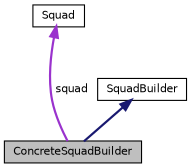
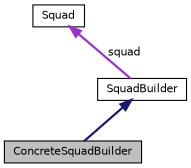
edge "ConcreteSquadBuilder" -> "Squad": now "SquadBuilder" -> "Squad"
